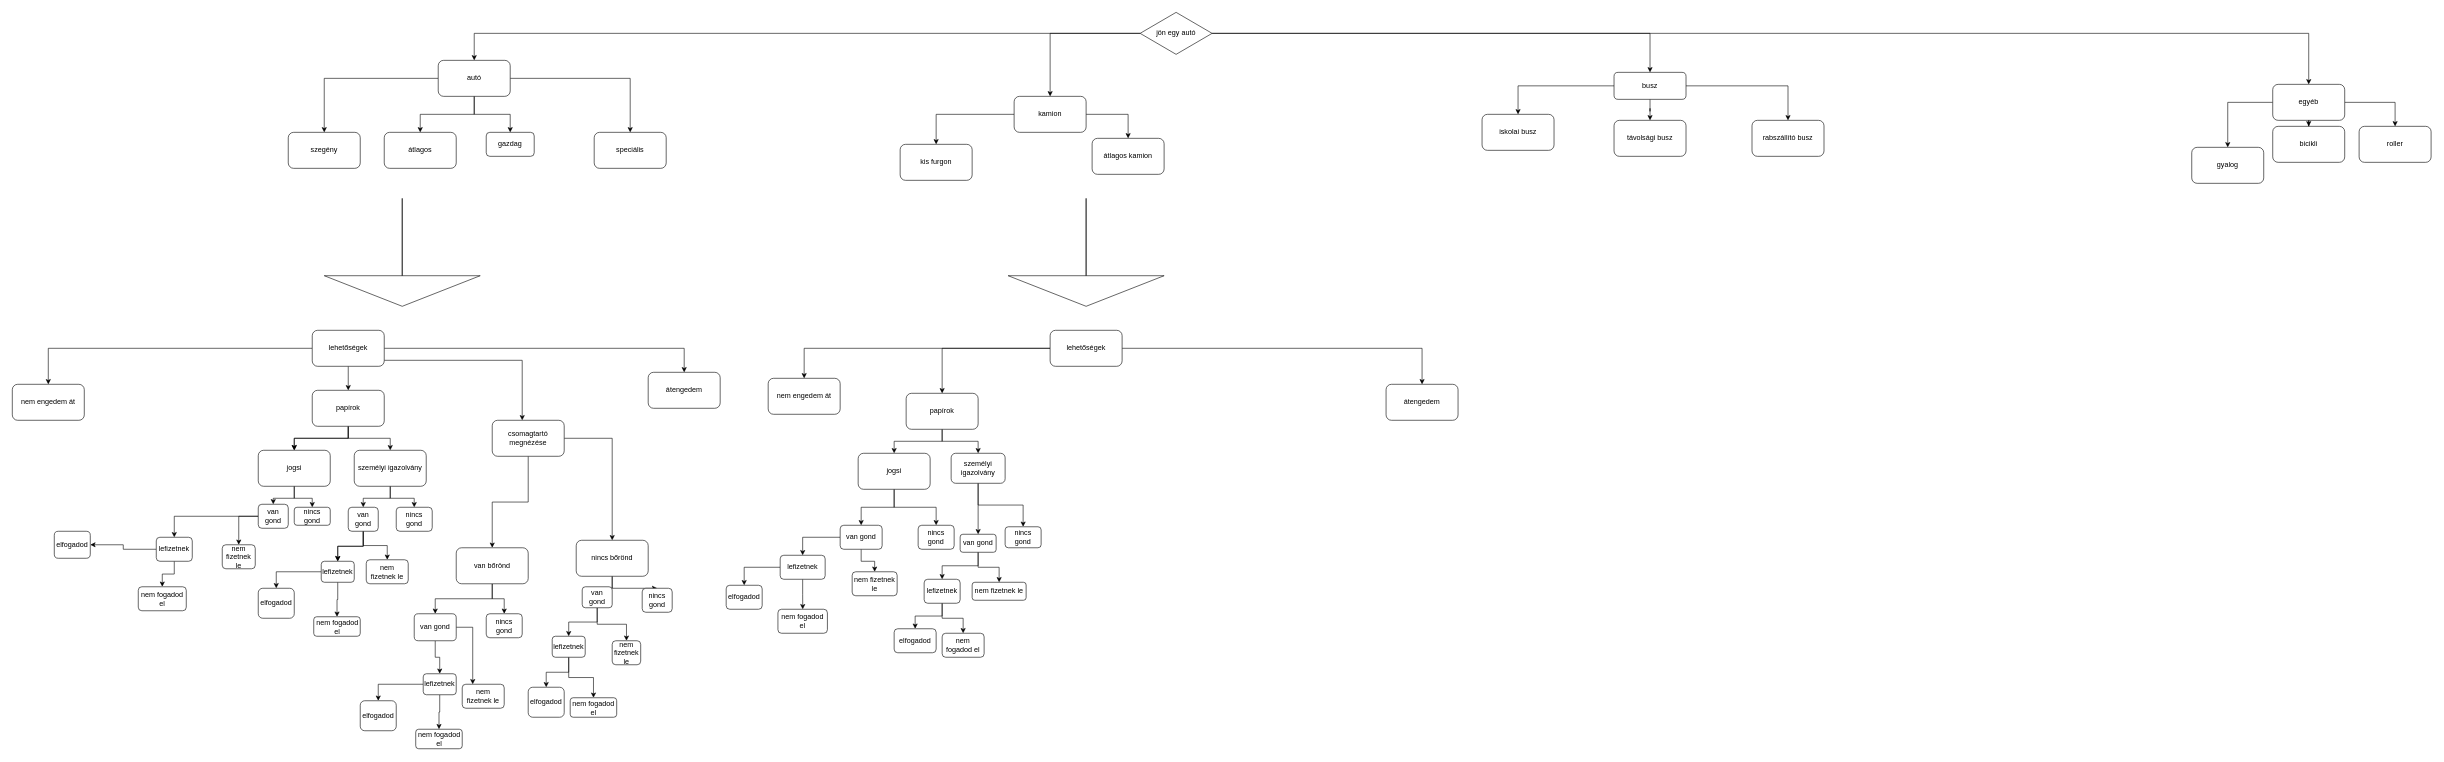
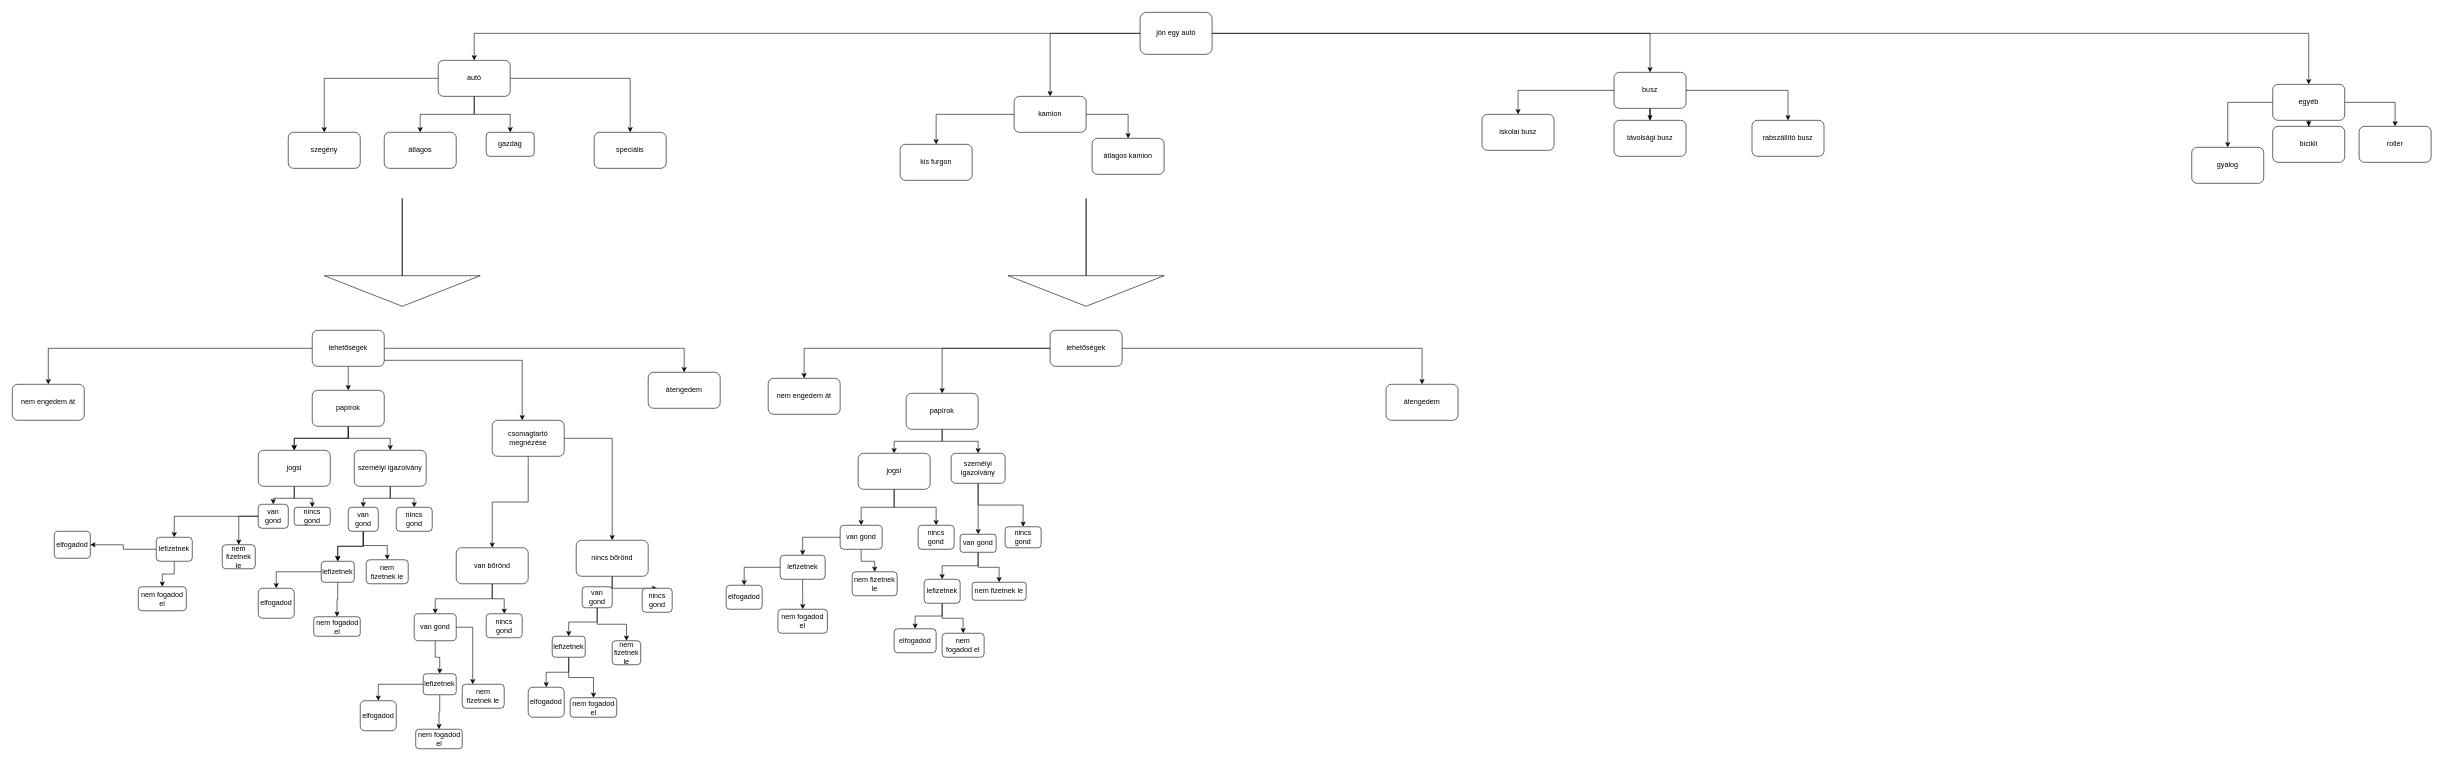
node "jön egy autó": shape diamond -> rounded rectangle
node "busz": size 72x27 -> 72x36
